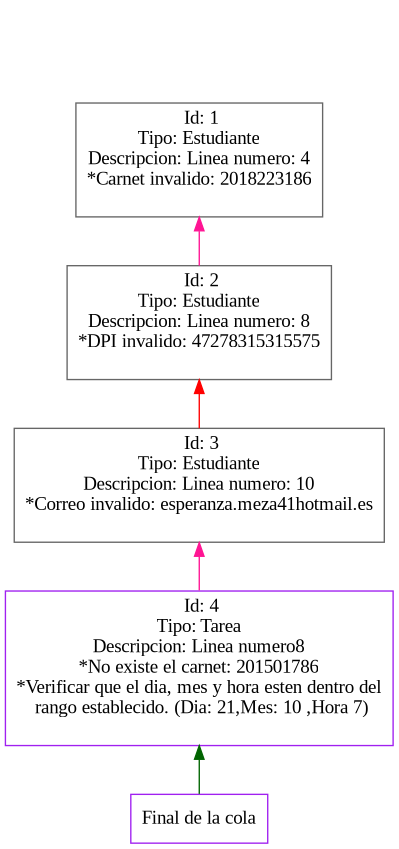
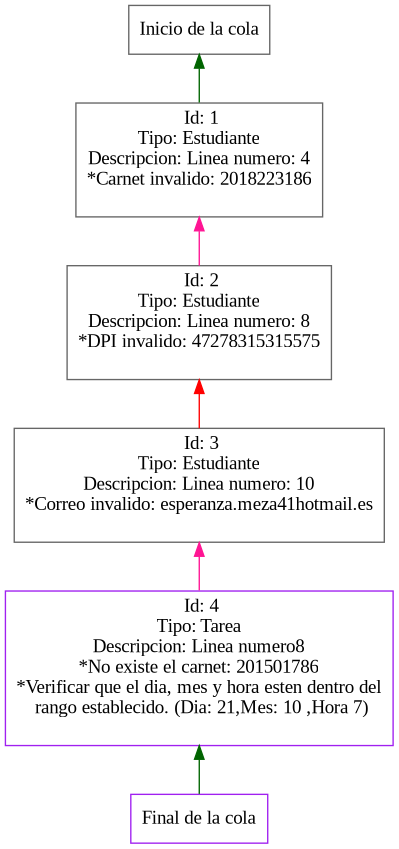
node "Inicio de la cola": added
